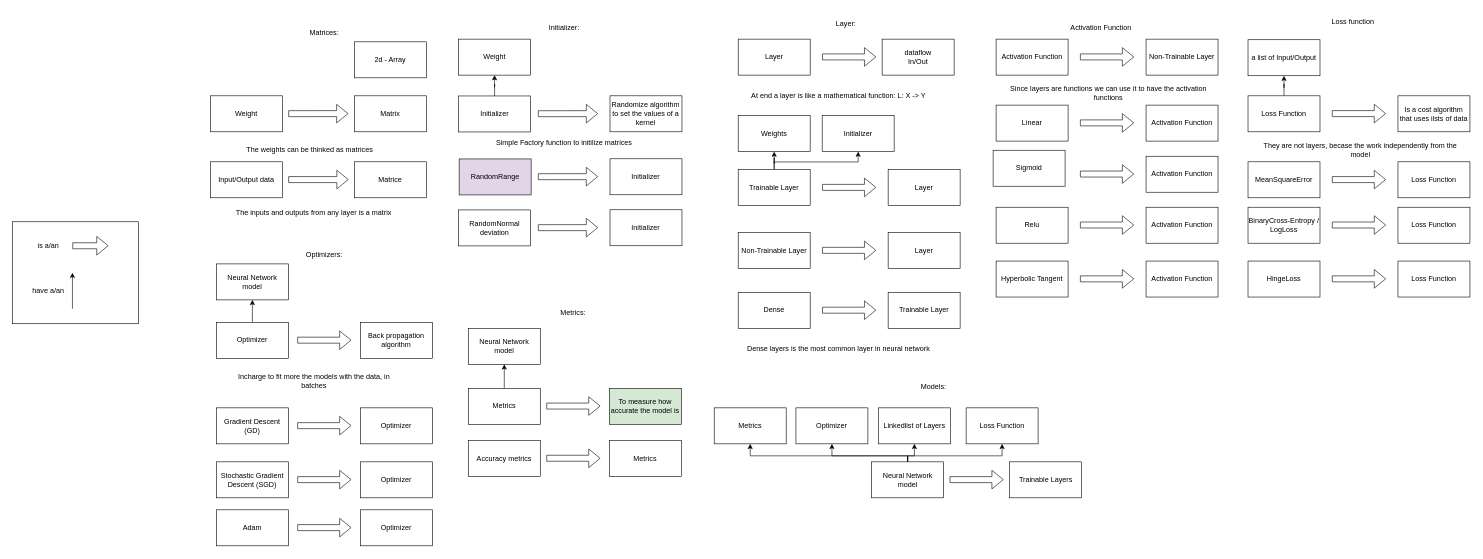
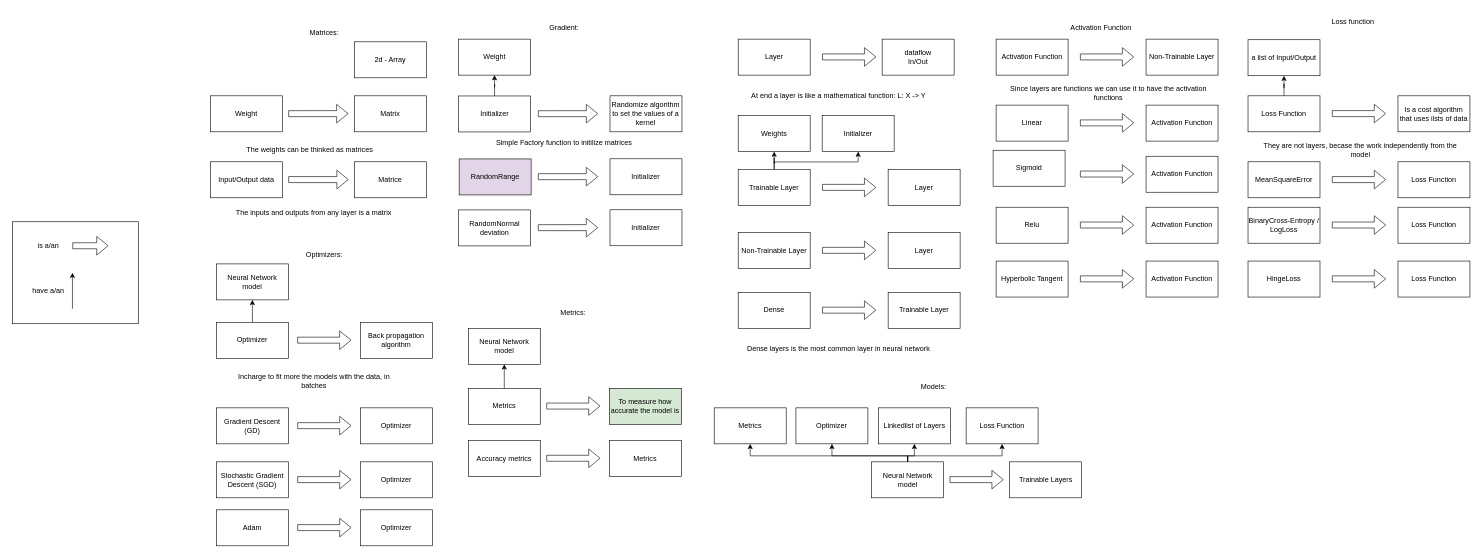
node "Layer:": removed
node "Initializer:": label "Initializer:" -> "Gradient:"
